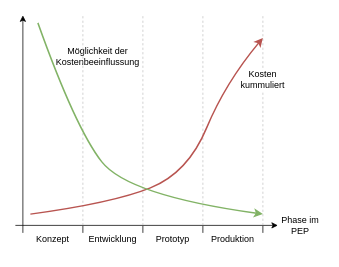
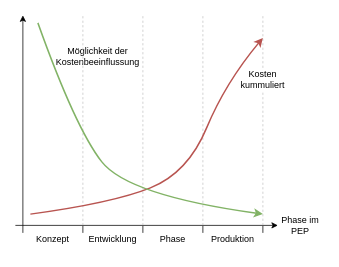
node "Prototyp": label "Prototyp" -> "Phase"
